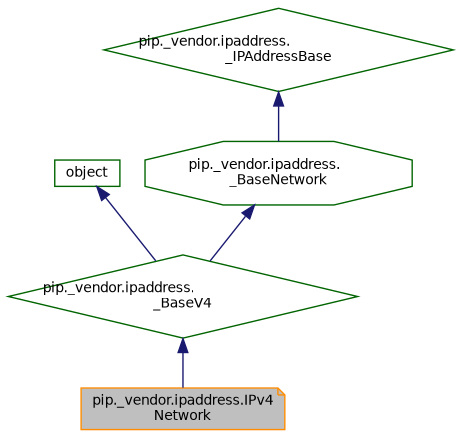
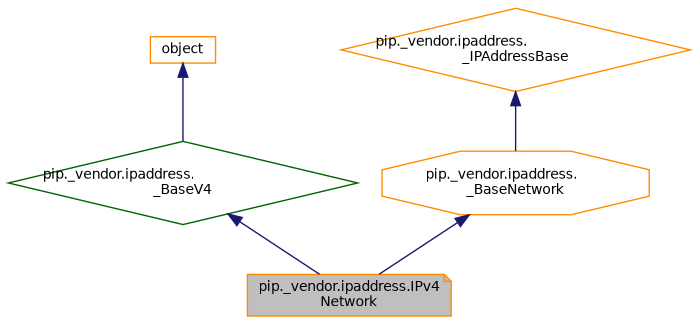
node "pip._vendor.ipaddress. _IPAddressBase": color darkgreen -> darkorange
node "object": color darkgreen -> darkorange
node "pip._vendor.ipaddress. _BaseNetwork": color darkgreen -> darkorange
edge "pip._vendor.ipaddress. _BaseV4" -> "pip._vendor.ipaddress. _BaseNetwork": now "pip._vendor.ipaddress.IPv4 Network" -> "pip._vendor.ipaddress. _BaseNetwork"
